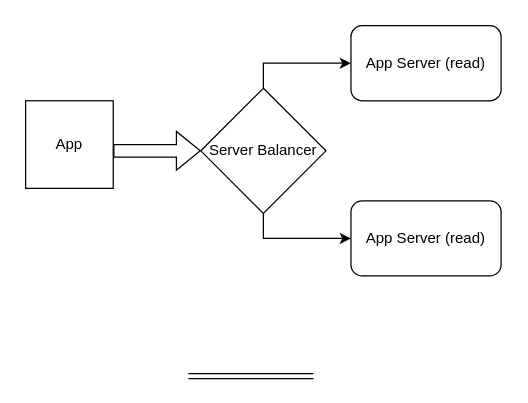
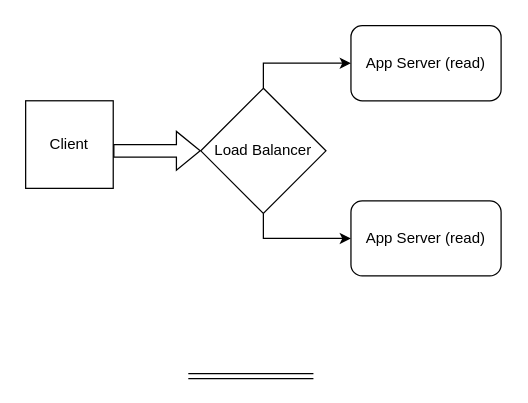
node "App": label "App" -> "Client"
node "Server Balancer": label "Server Balancer" -> "Load Balancer"
